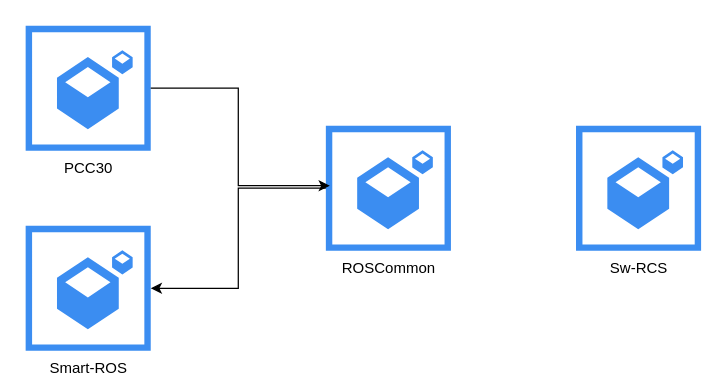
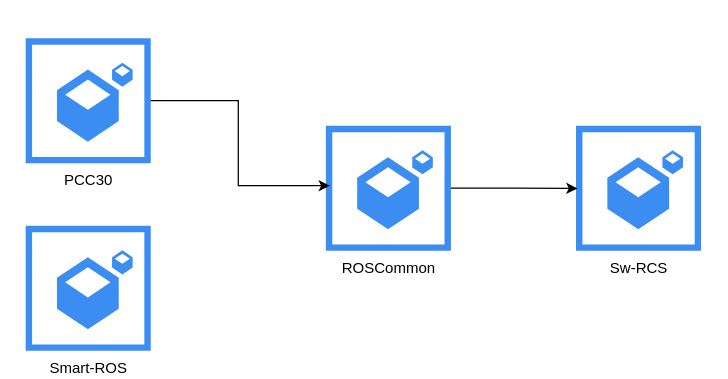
node "PCC30": moved (88, 88) -> (88, 101)
edge "ROSCommon" -> "Smart-ROS": now "ROSCommon" -> "Sw-RCS"
